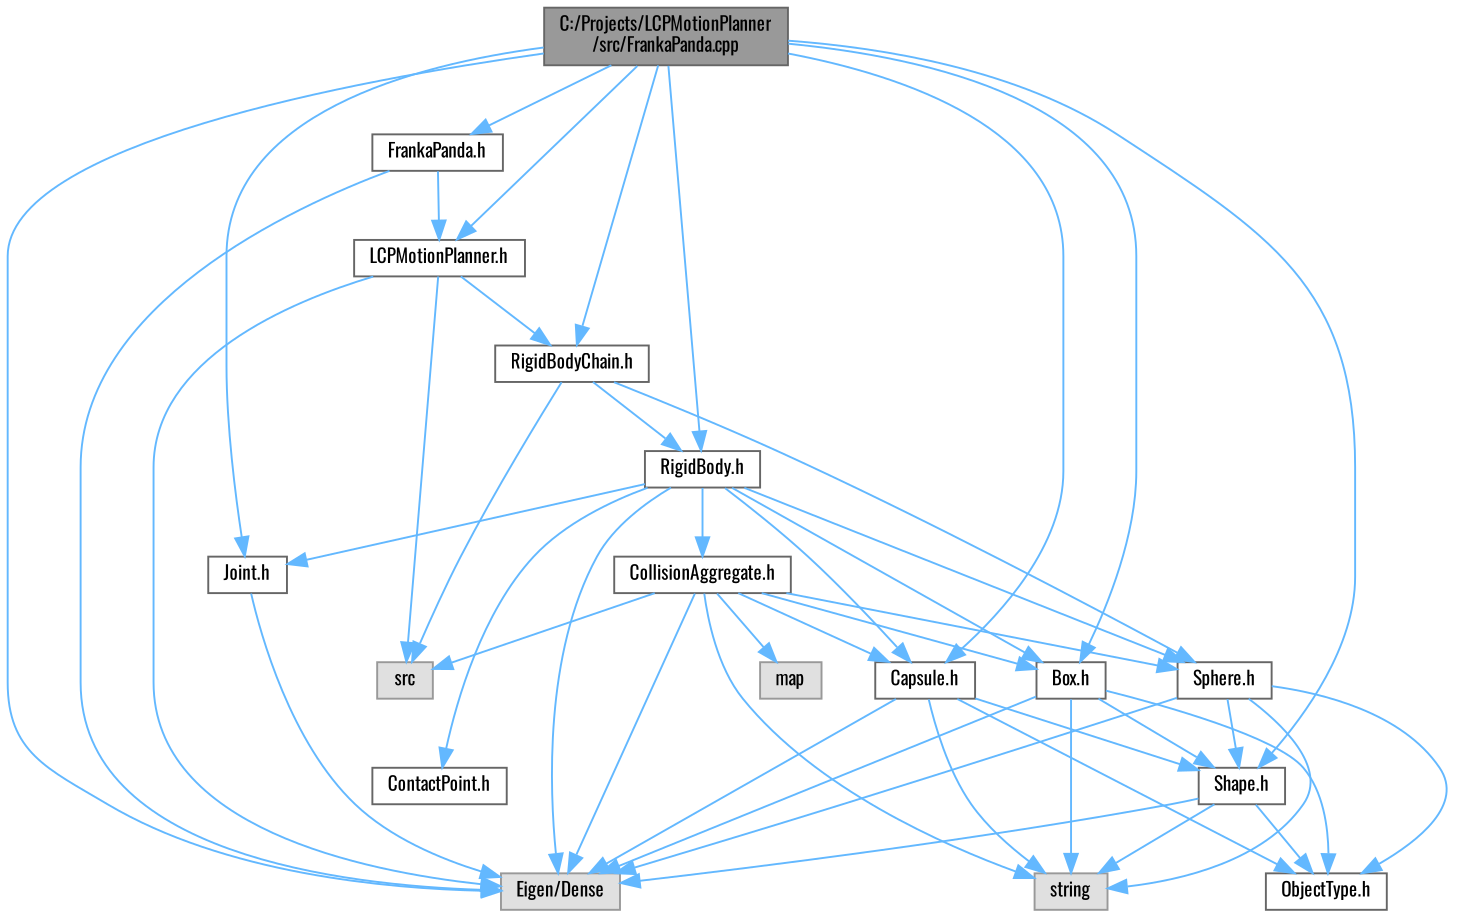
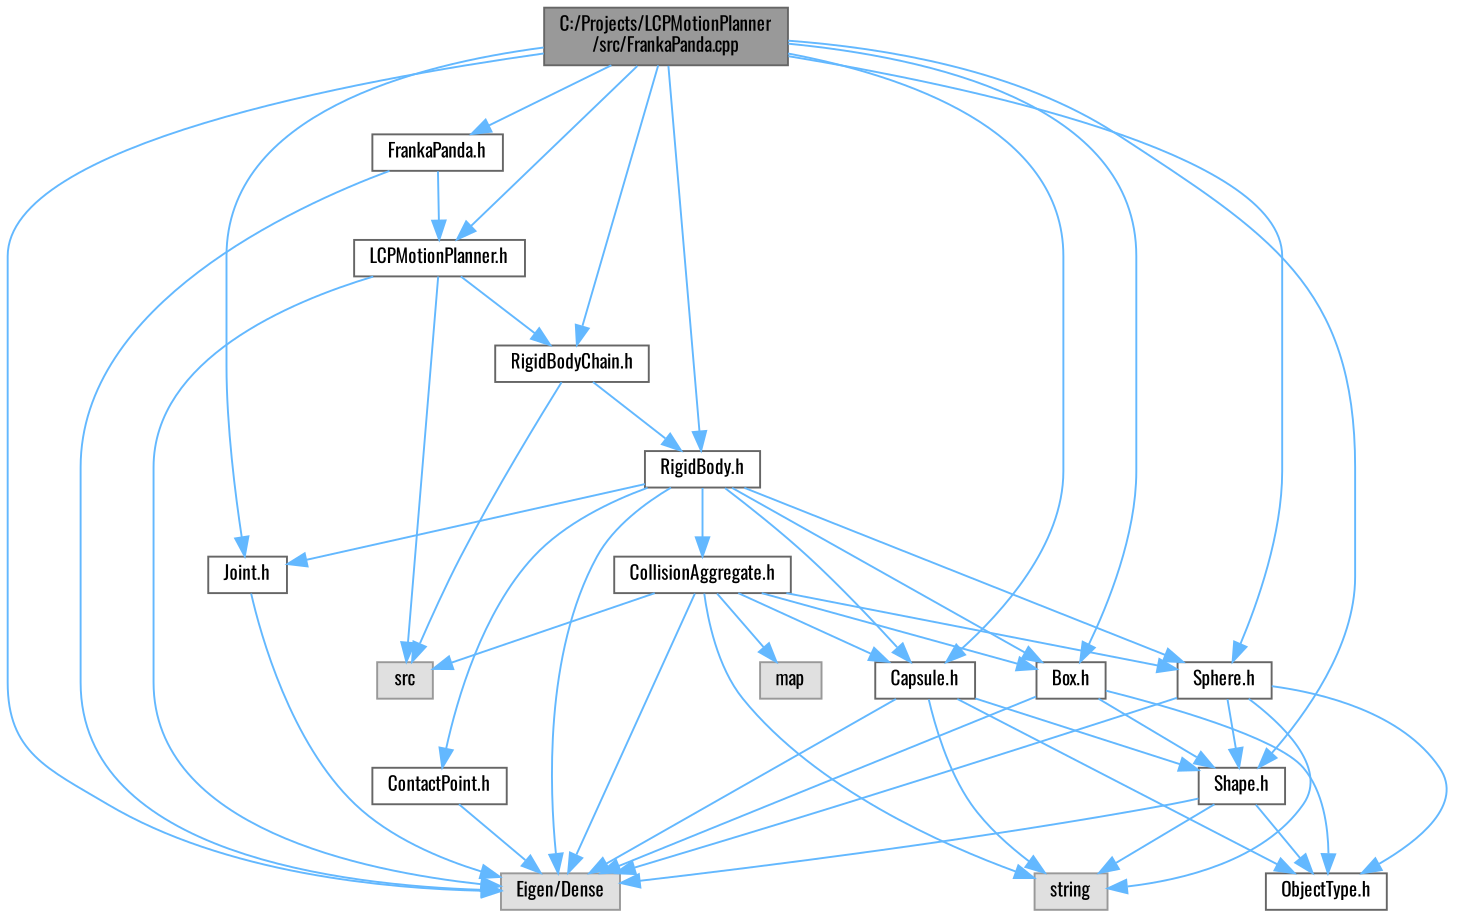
edge "RigidBodyChain.h" -> "Sphere.h": now "C:/Projects/LCPMotionPlanner /src/FrankaPanda.cpp" -> "Sphere.h"
edge "Box.h" -> "string": removed
edge "ContactPoint.h" -> "Eigen/Dense": added
